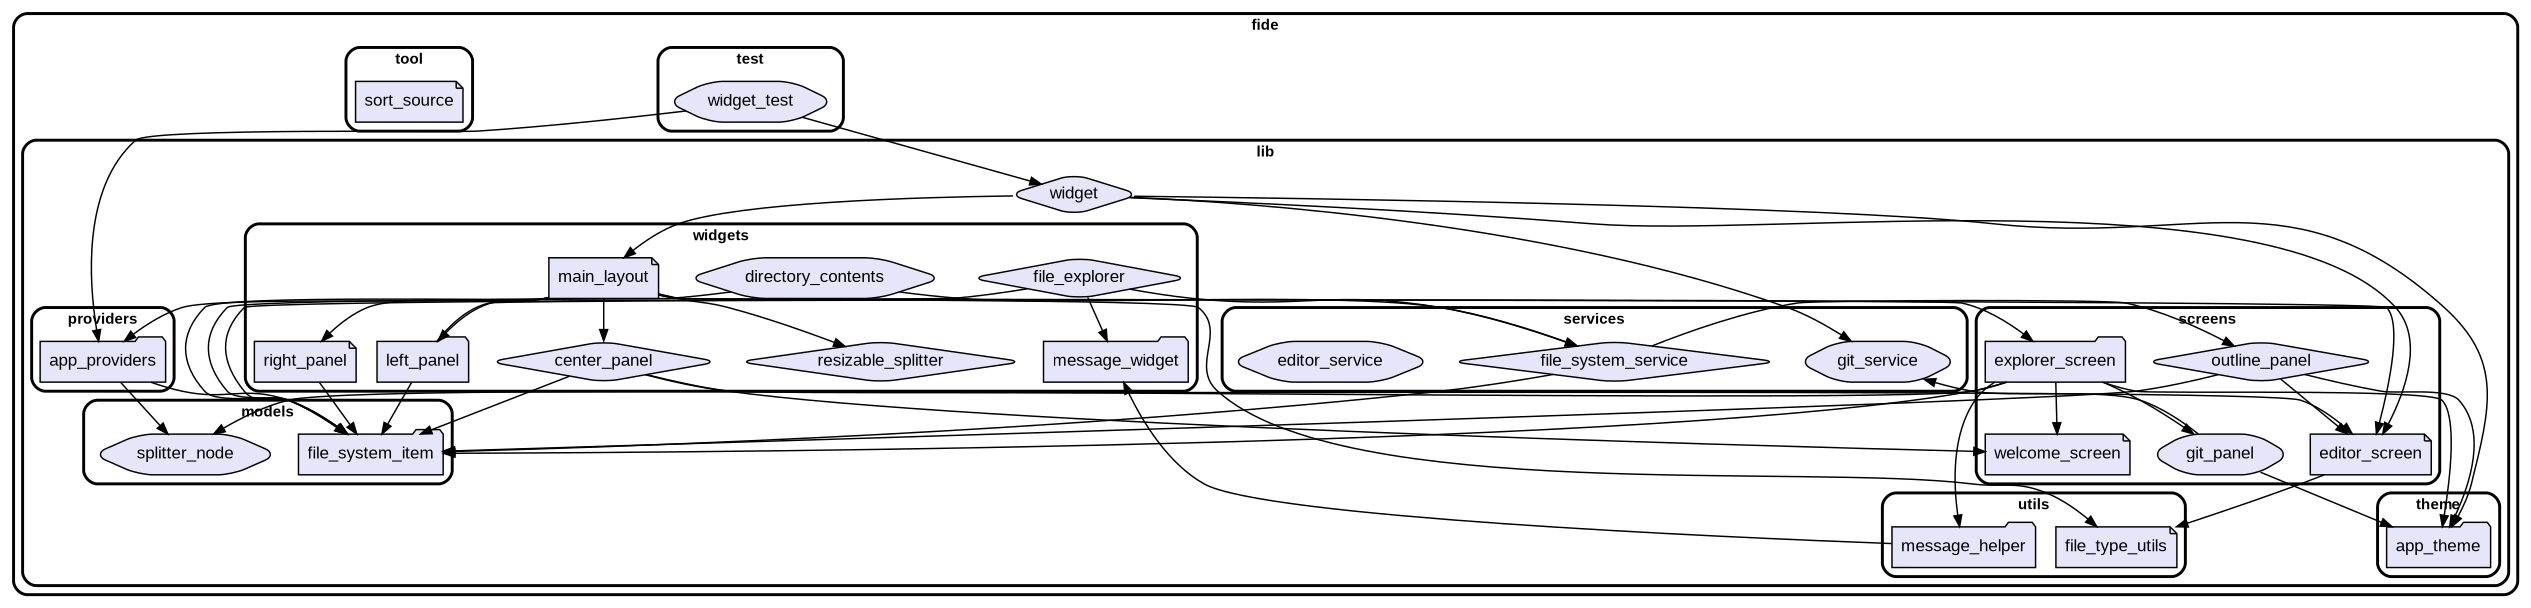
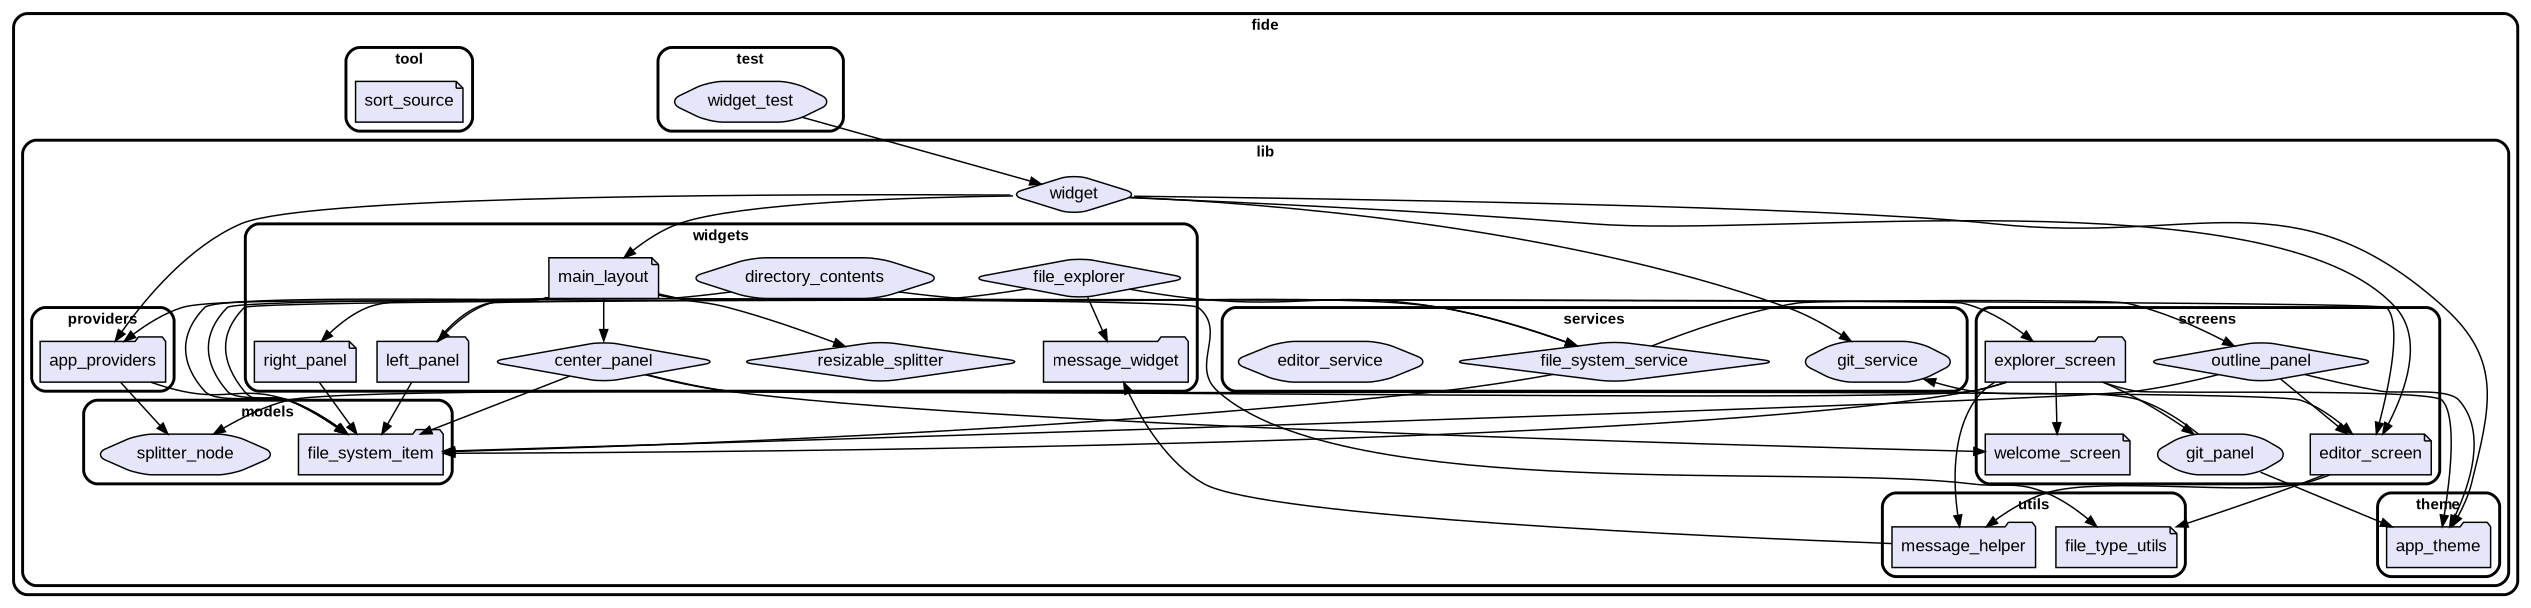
edge "widget_test" -> "app_providers": now "widget" -> "app_providers"
edge "editor_screen" -> "message_helper": added
